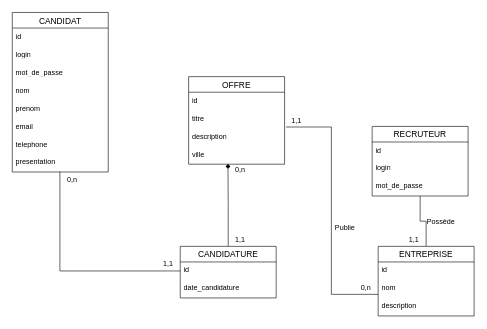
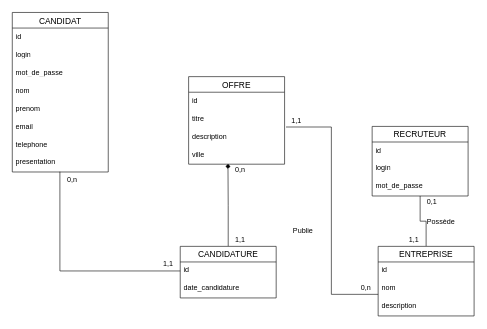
node "0,1": added
node "Publie": moved (345, 228) -> (303, 231)
